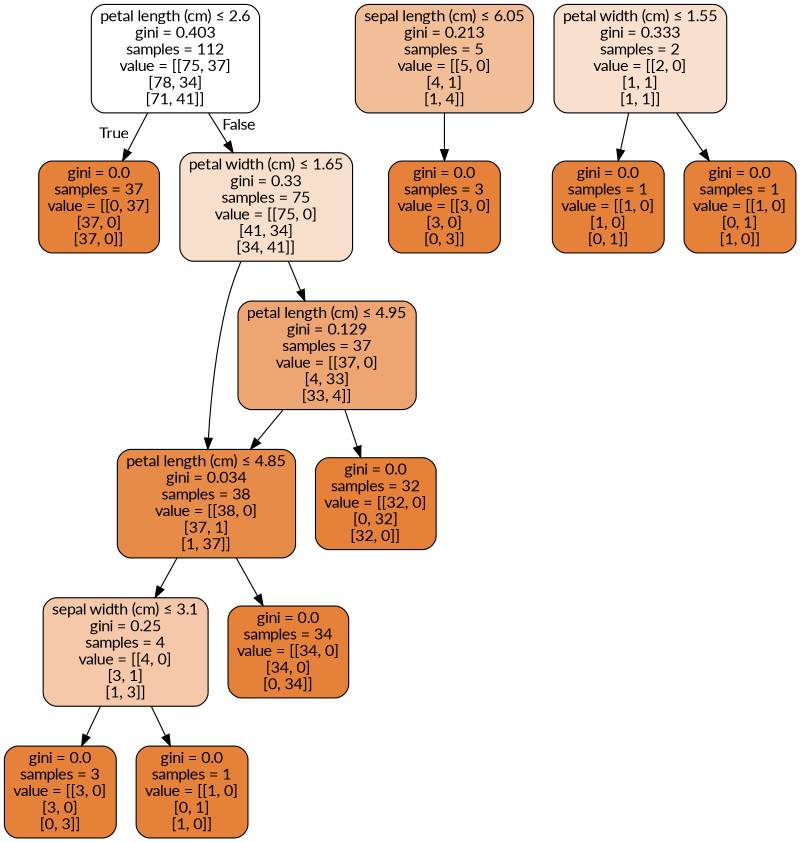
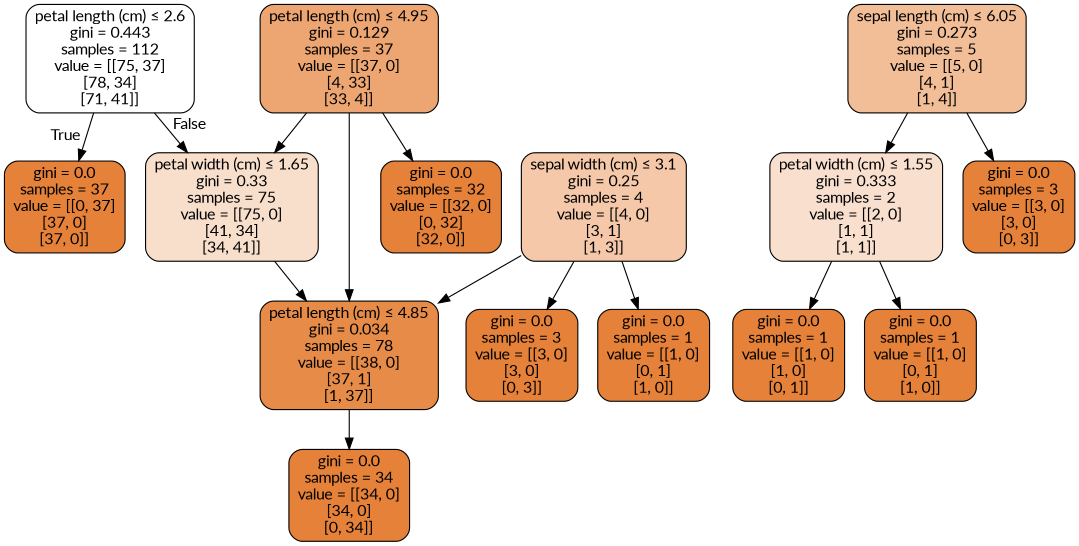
node "petal length (cm) ≤ 2.6": text "gini = 0.403" -> "gini = 0.443"
node "sepal length (cm) ≤ 6.05": text "gini = 0.213" -> "gini = 0.273"
edge "sepal length (cm) ≤ 6.05" -> "petal width (cm) ≤ 1.55": added
edge "petal width (cm) ≤ 1.65" -> "petal length (cm) ≤ 4.95": reversed
node "petal length (cm) ≤ 4.85": text "samples = 38" -> "samples = 78"
edge "petal length (cm) ≤ 4.85" -> "sepal width (cm) ≤ 3.1": reversed
